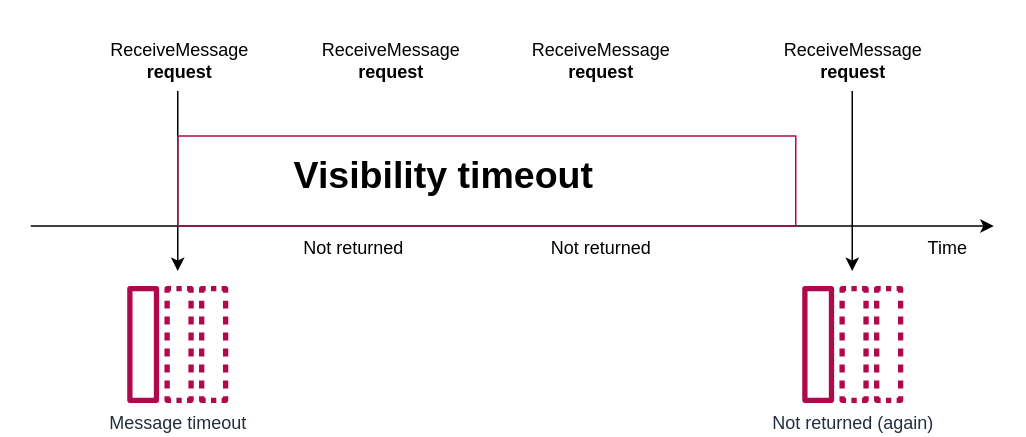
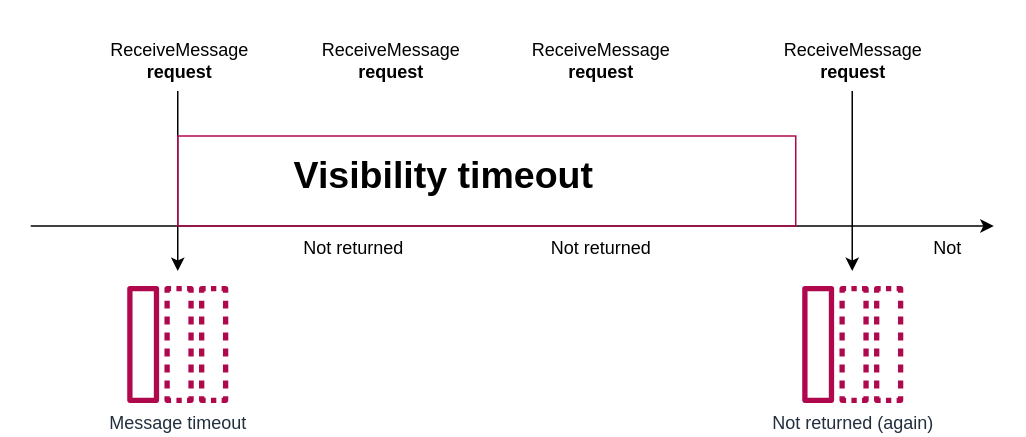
node "Time": label "Time" -> "Not"
